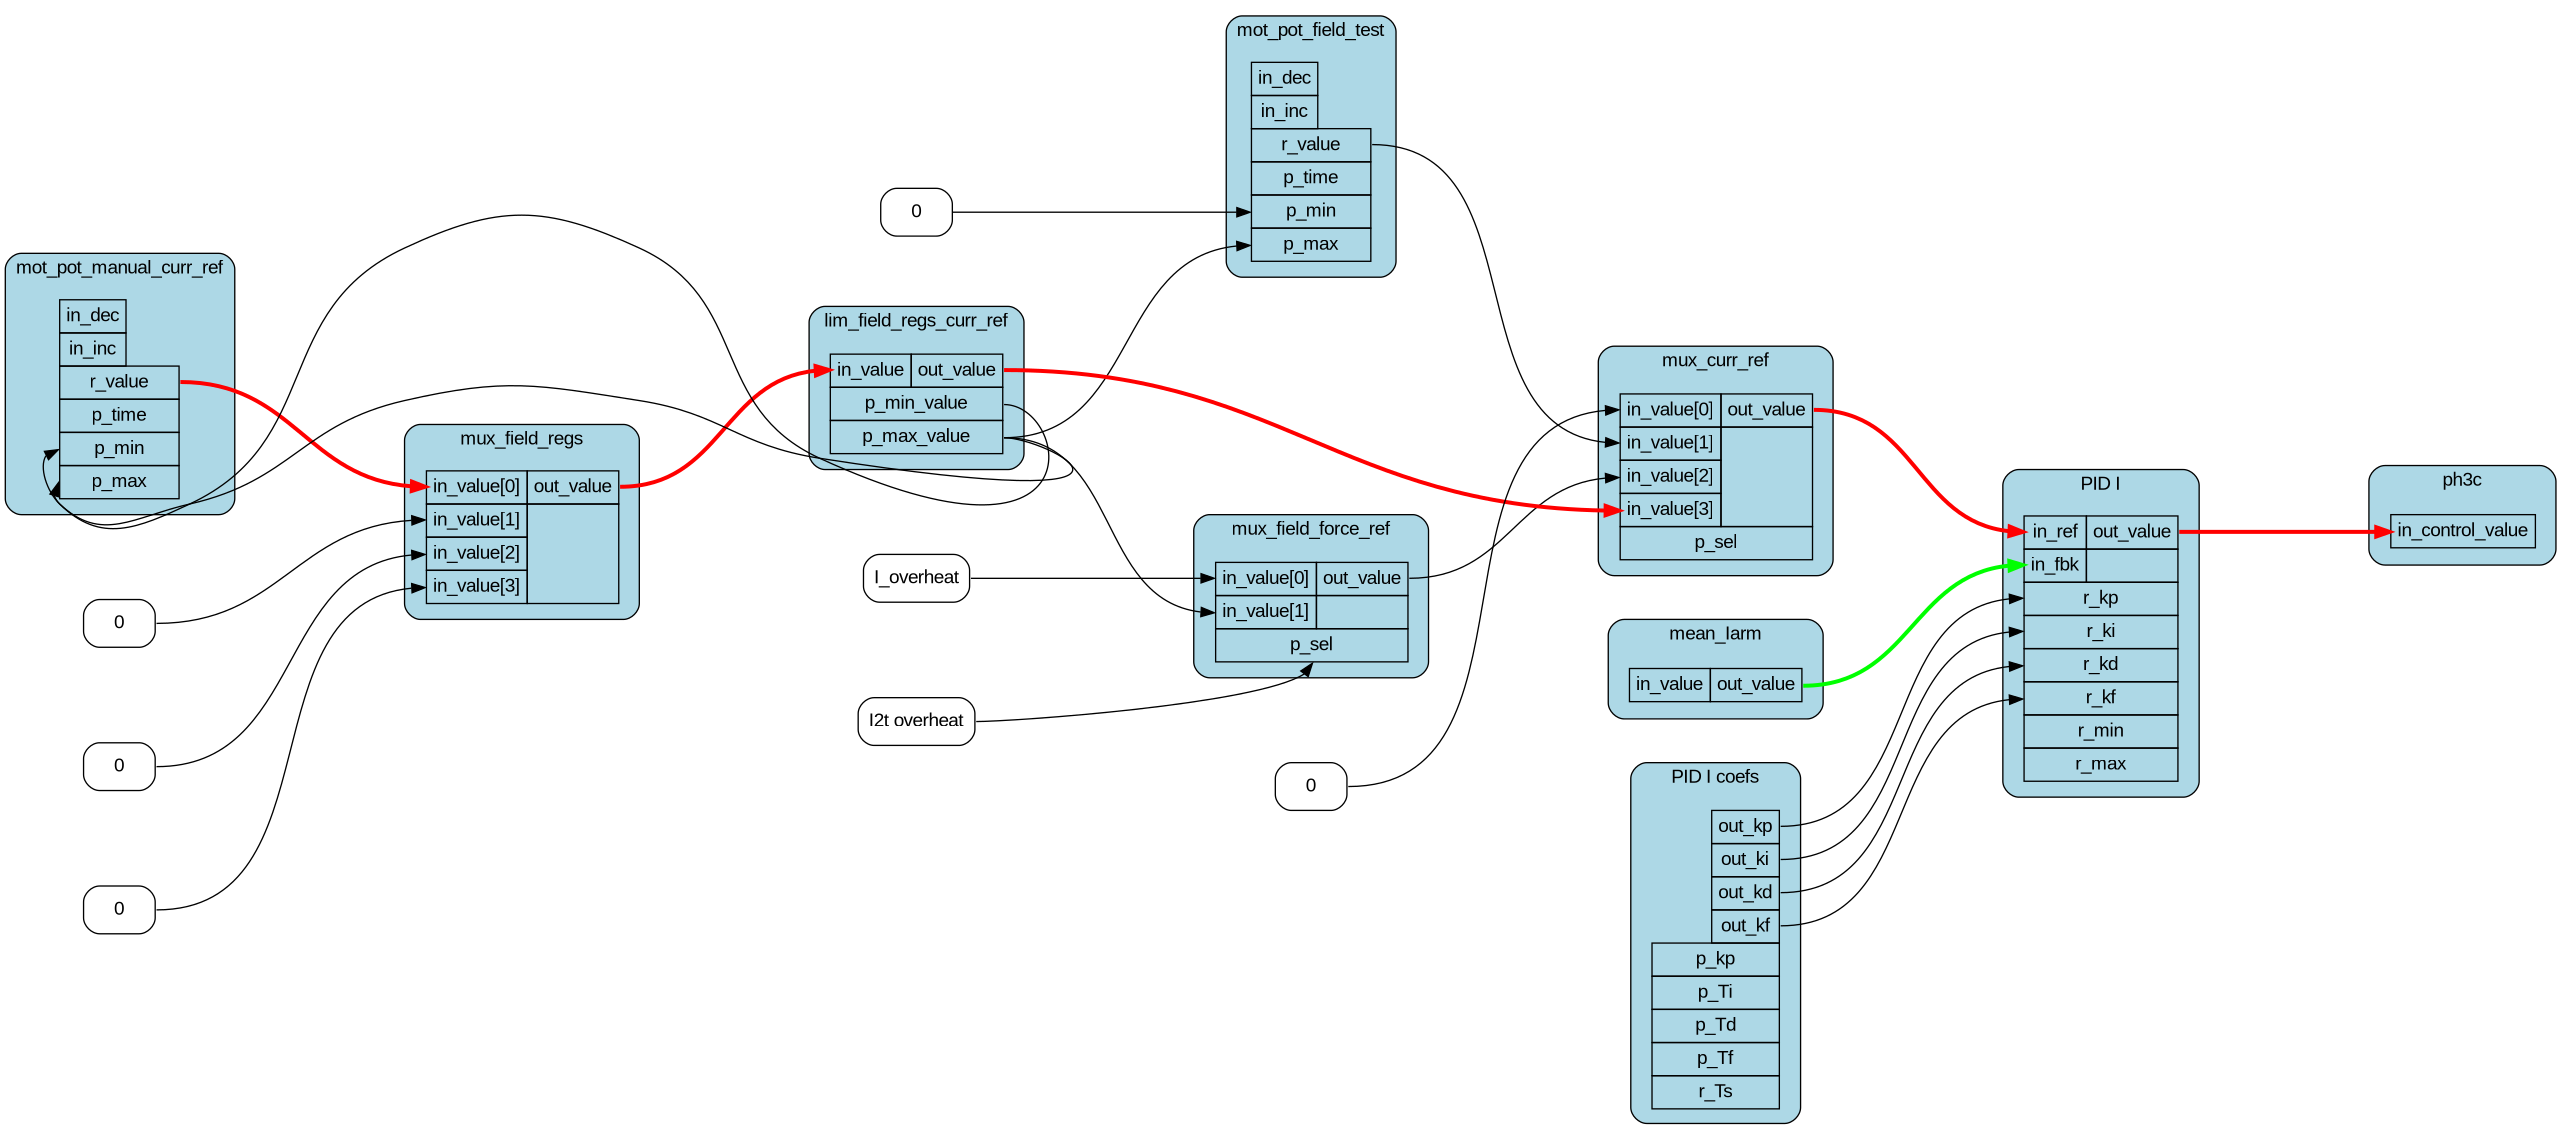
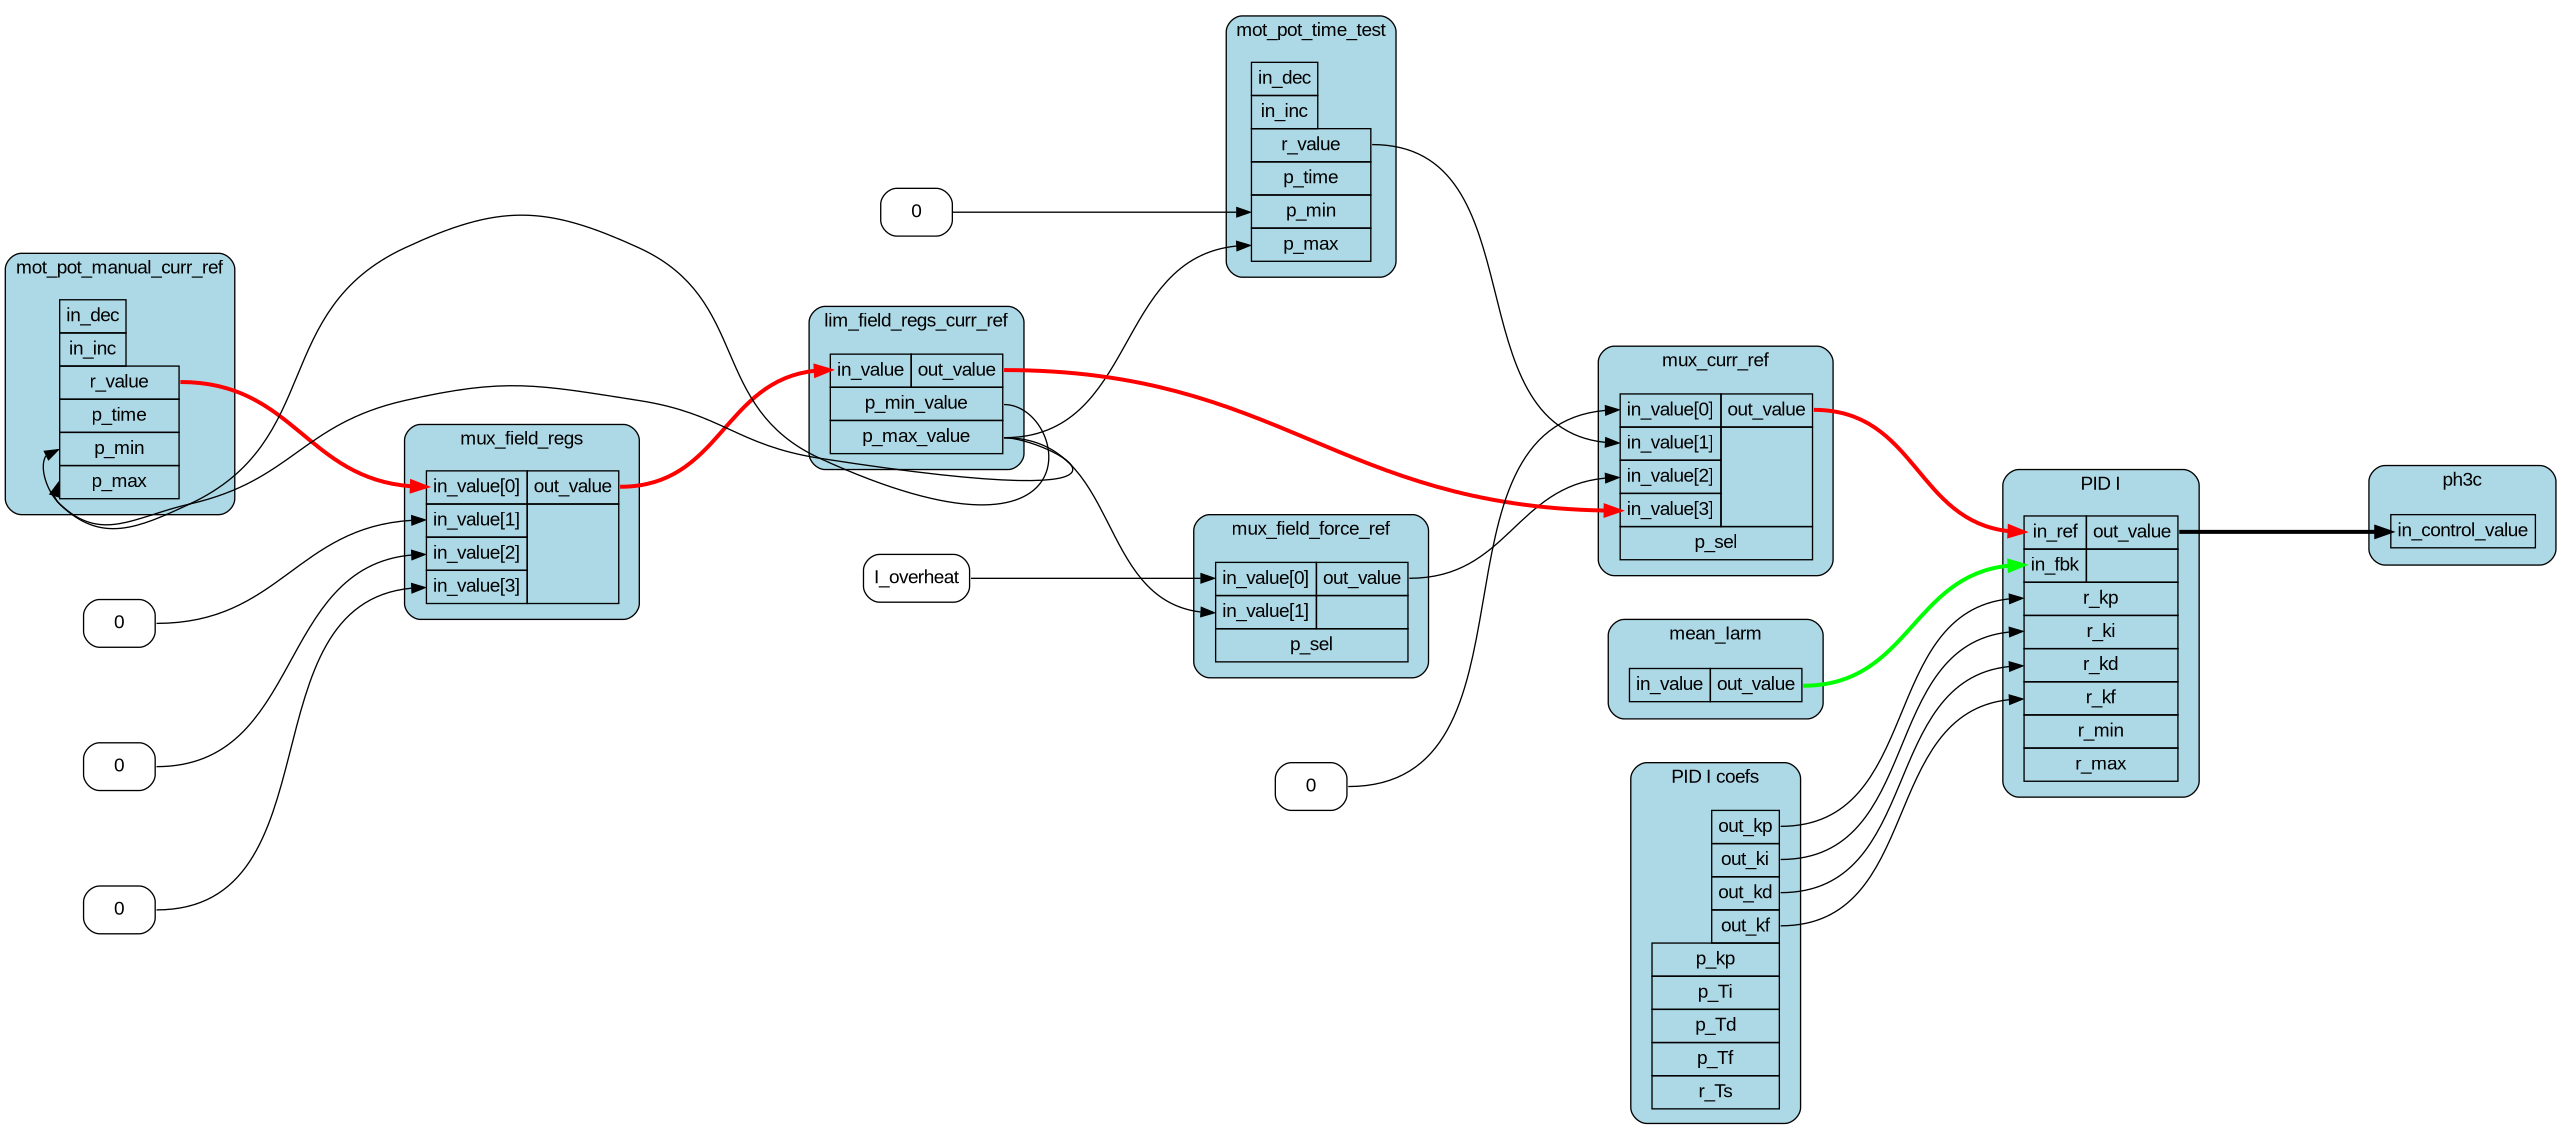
cluster "mot_pot_field_test": label "mot_pot_field_test" -> "mot_pot_time_test"
edge "in_ref" -> "in_control_value": color red -> black
node "I2t overheat": removed
